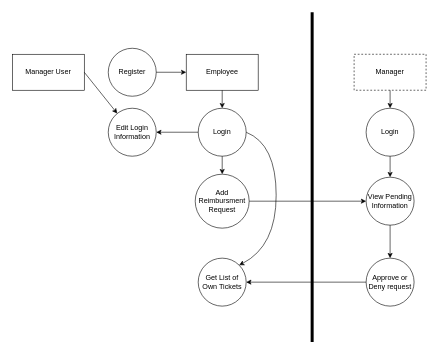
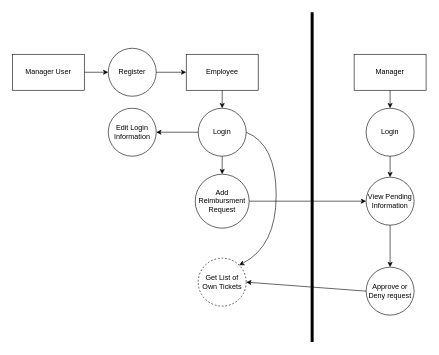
node "Manager": style dashed -> solid
edge "Manager User" -> "Edit Login Information": now "Manager User" -> "Register"
node "Get List of Own Tickets": style solid -> dashed
node "Approve or Deny request": moved (390, 282) -> (390, 291)
